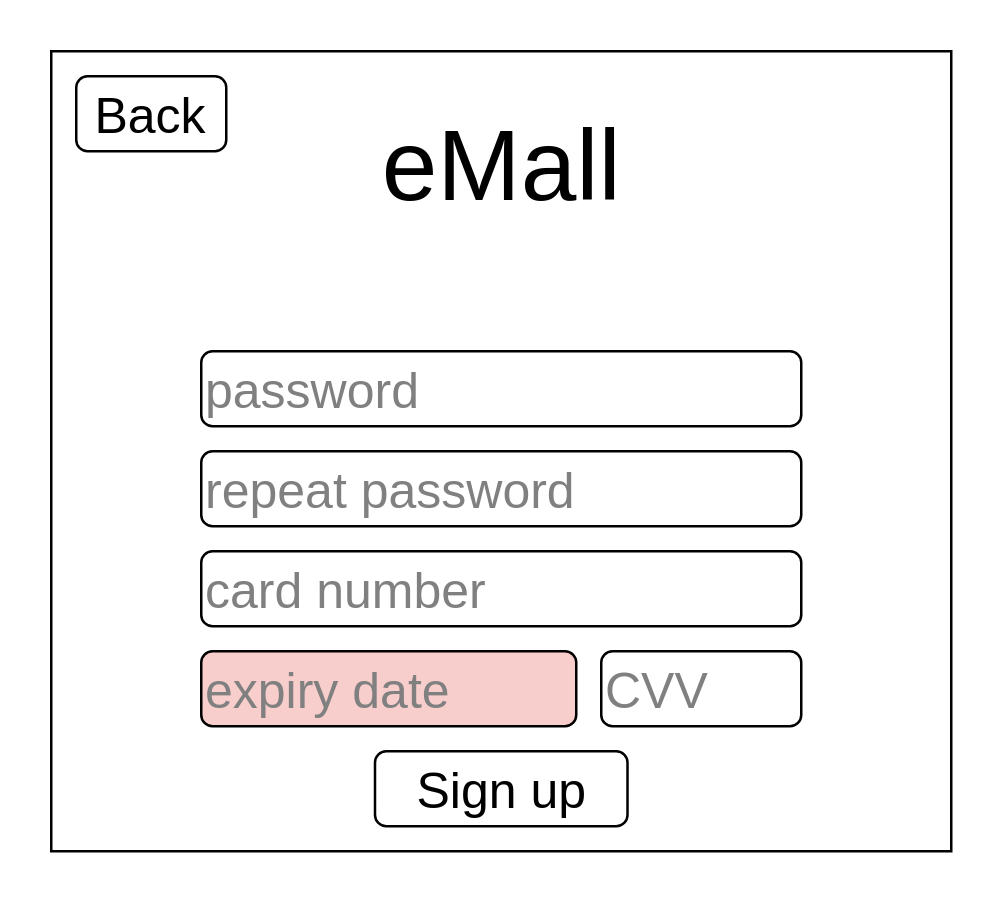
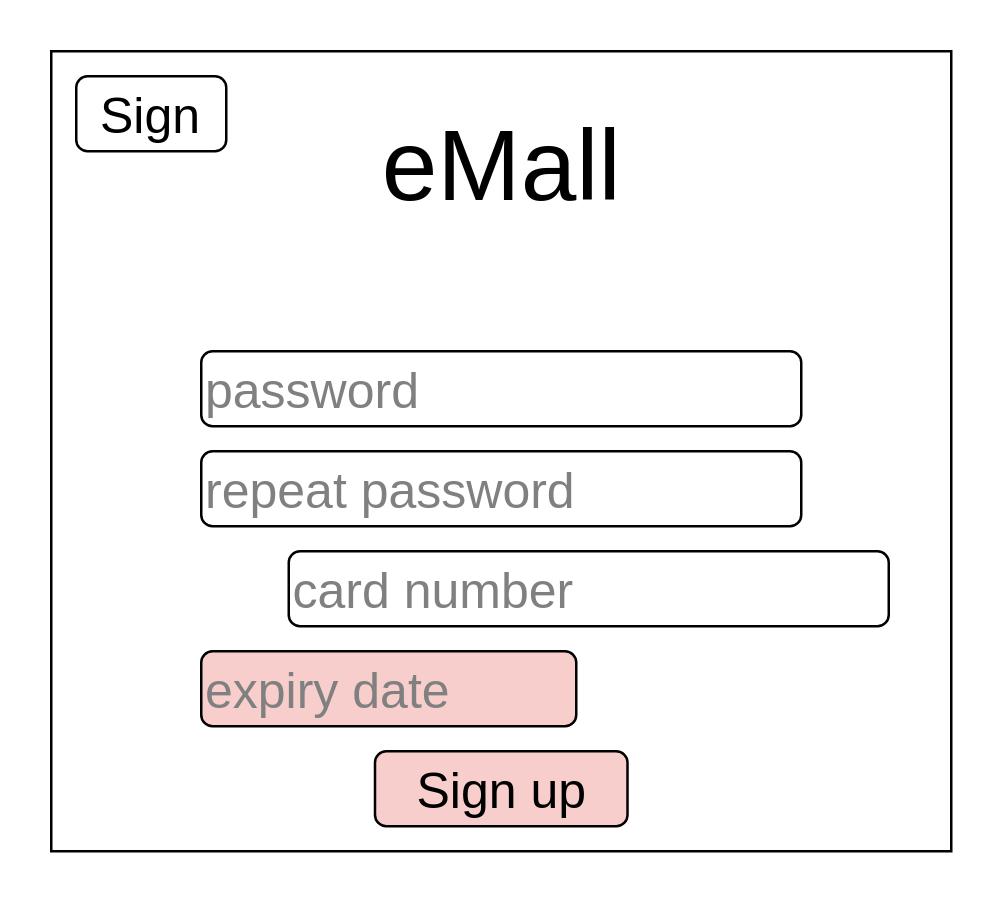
node "Back": label "Back" -> "Sign"
node "card number": moved (501, 589) -> (589, 589)
node "CVV": removed
node "Sign up": fillcolor #ffffff -> #f8cecc
